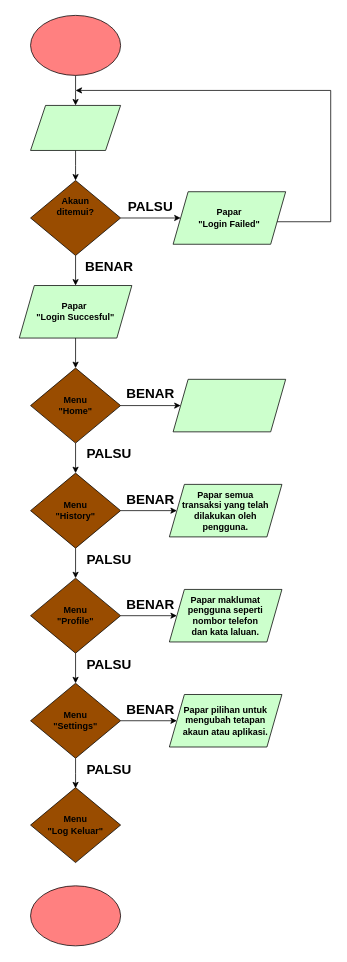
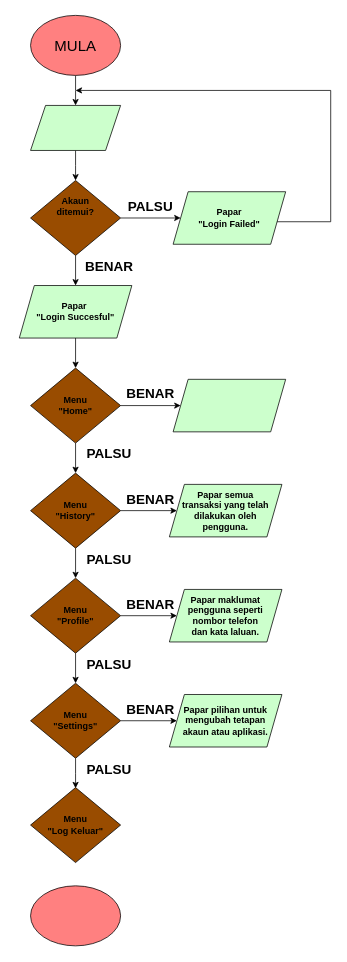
node "MULA": added
